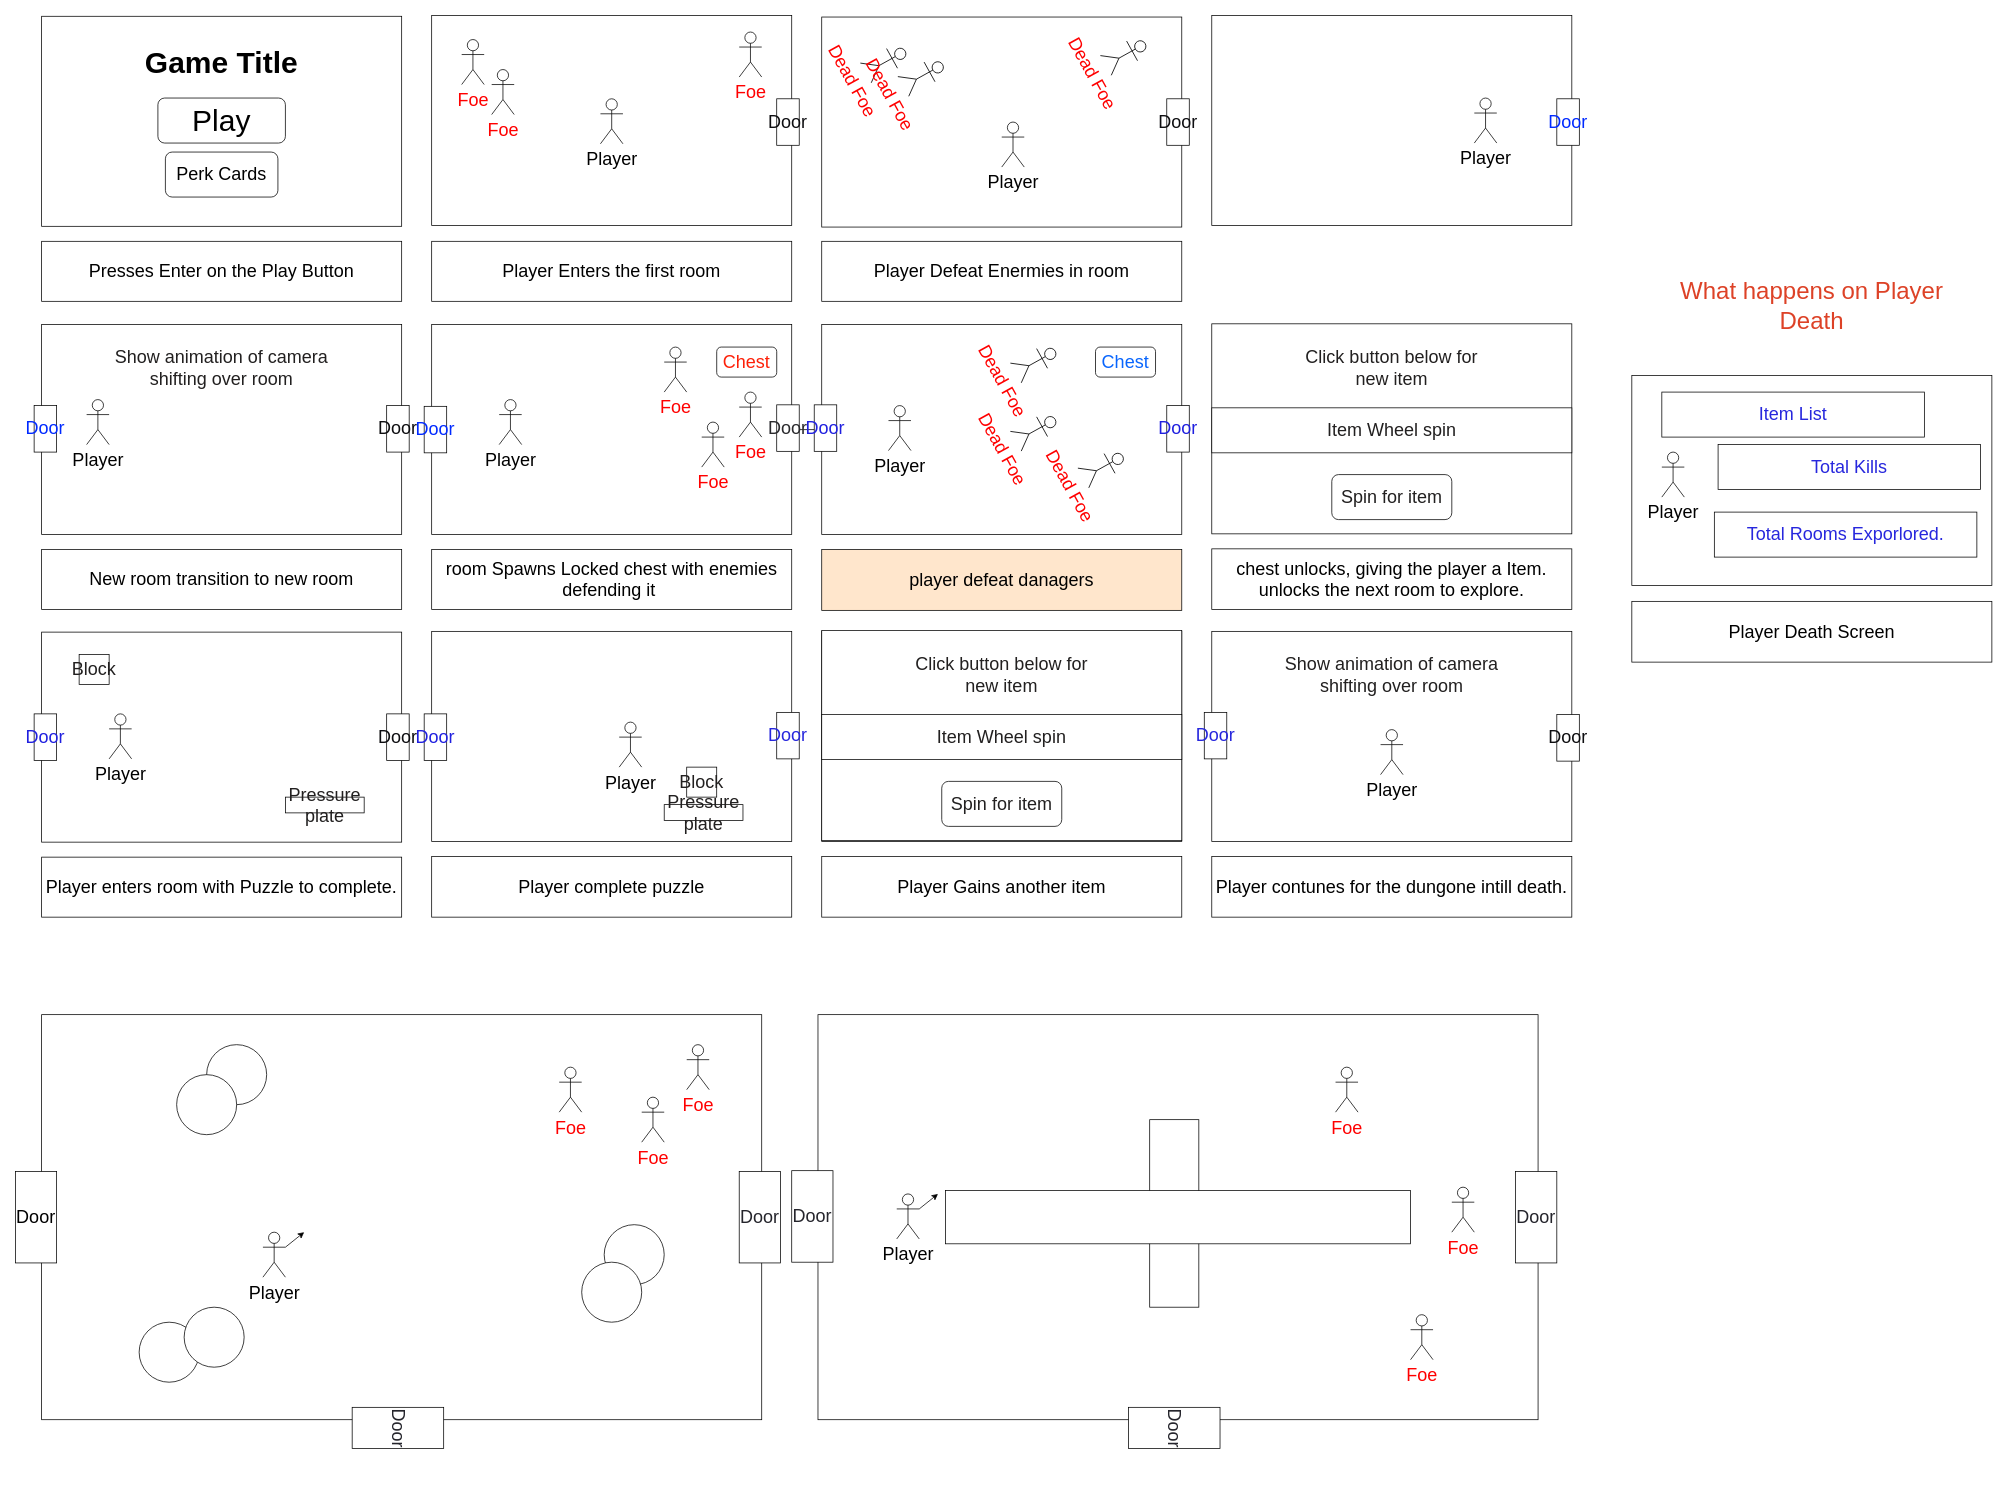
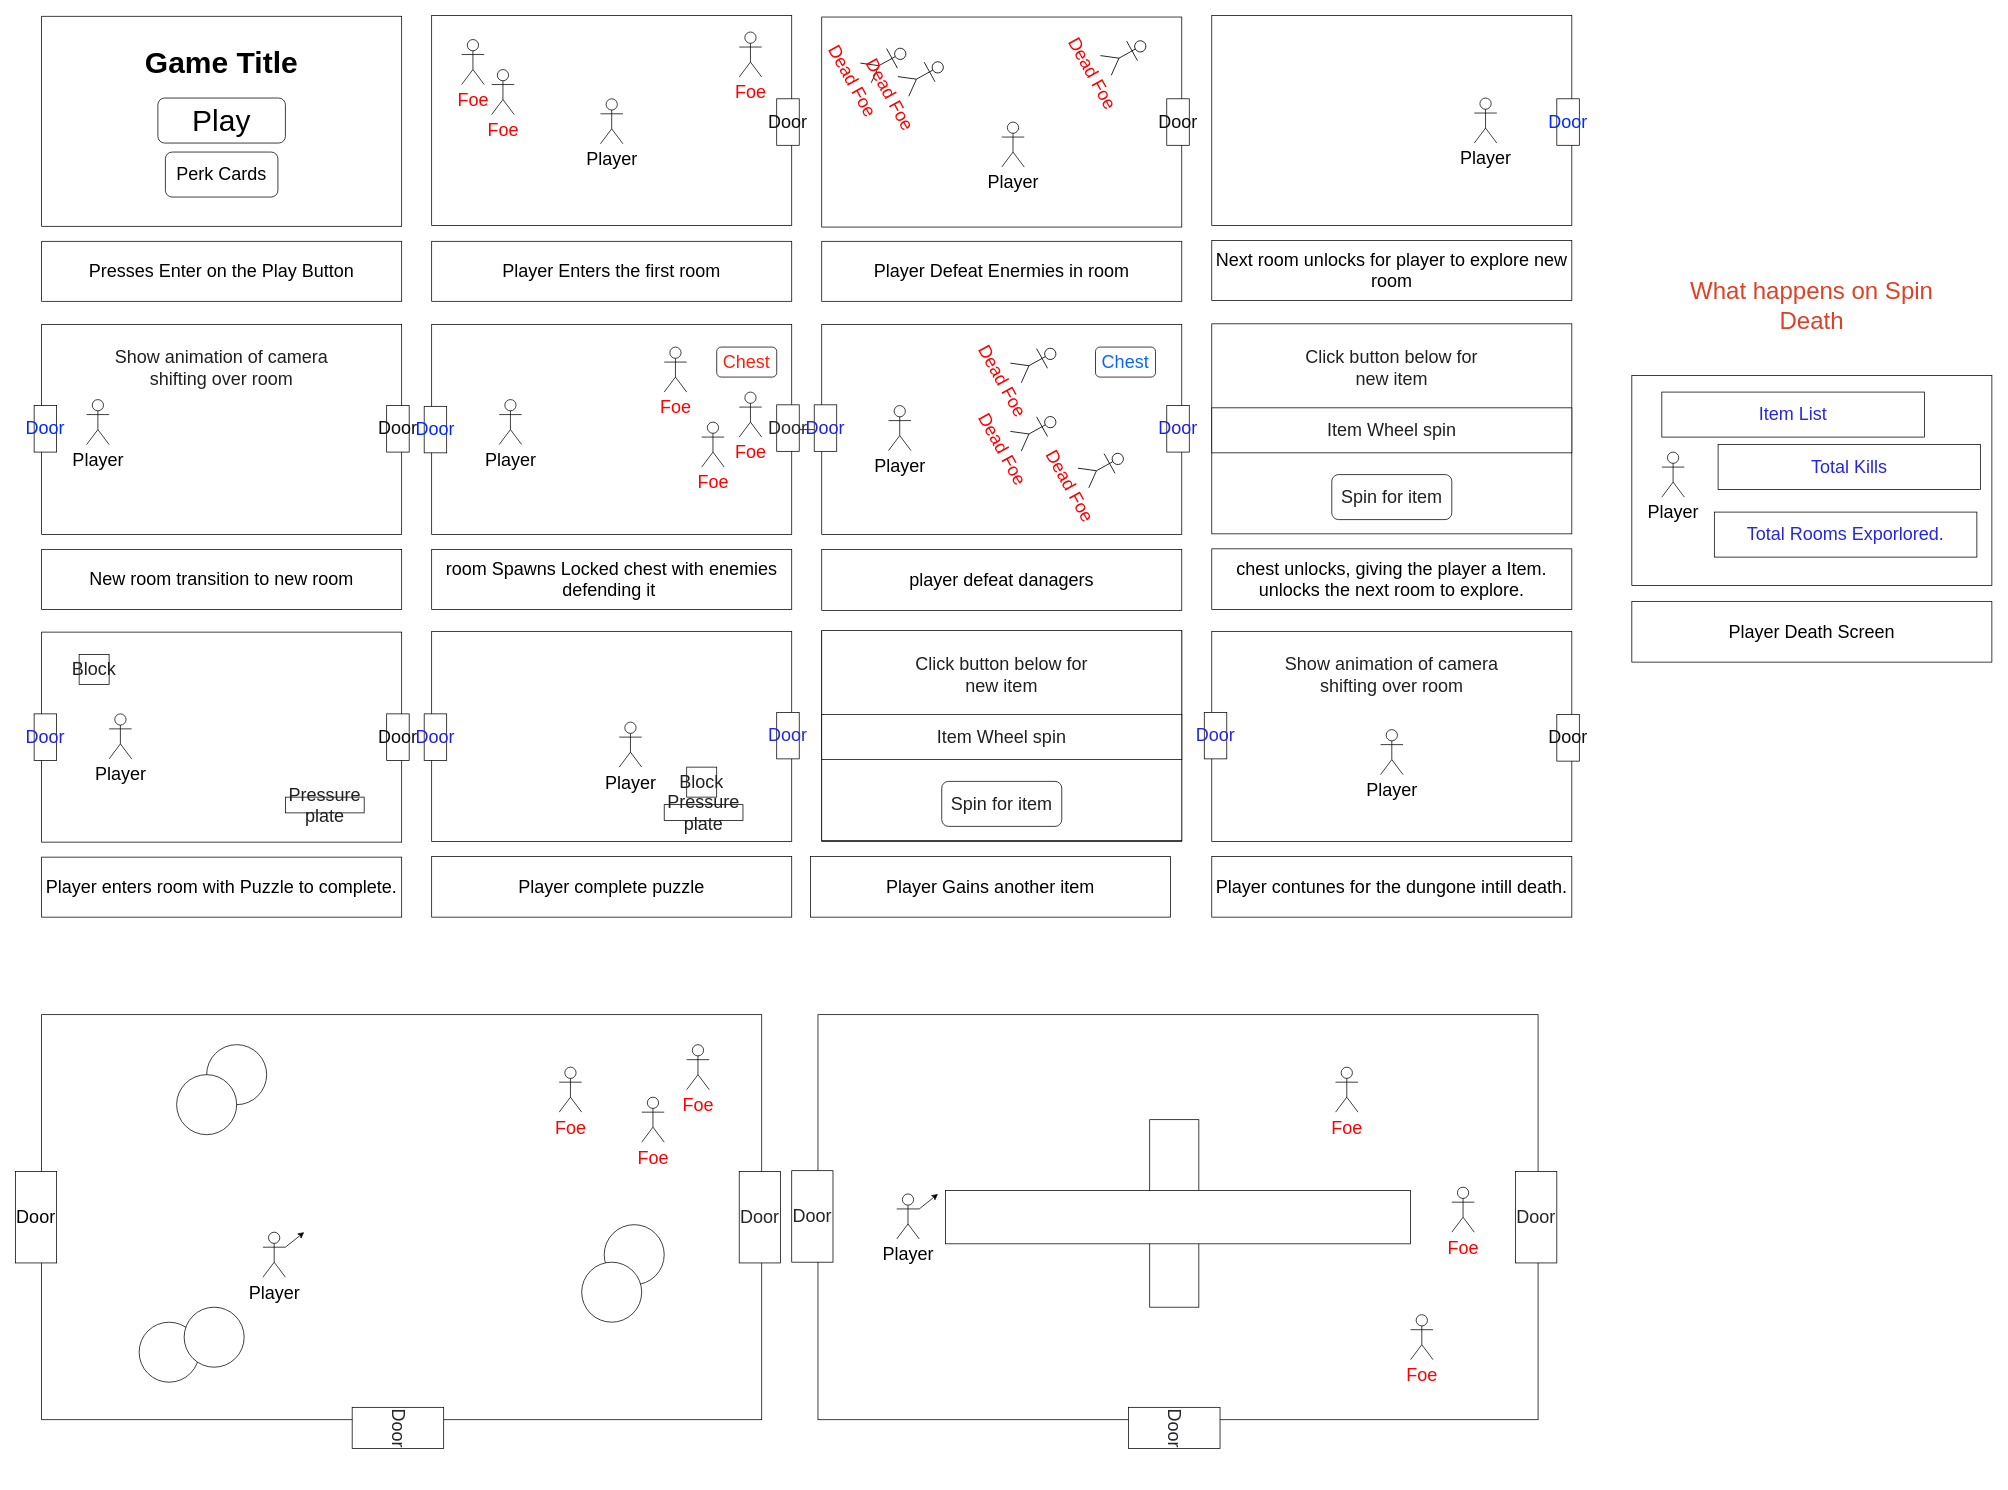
node "Next room unlocks for player to explore new room": added
node "What happens on Player Death": label "What happens on Player Death" -> "What happens on Spin Death"
node "player defeat danagers": fillcolor #ffe6cc -> #ffffff
node "Player Gains another item": moved (1002, 887) -> (990, 887)
